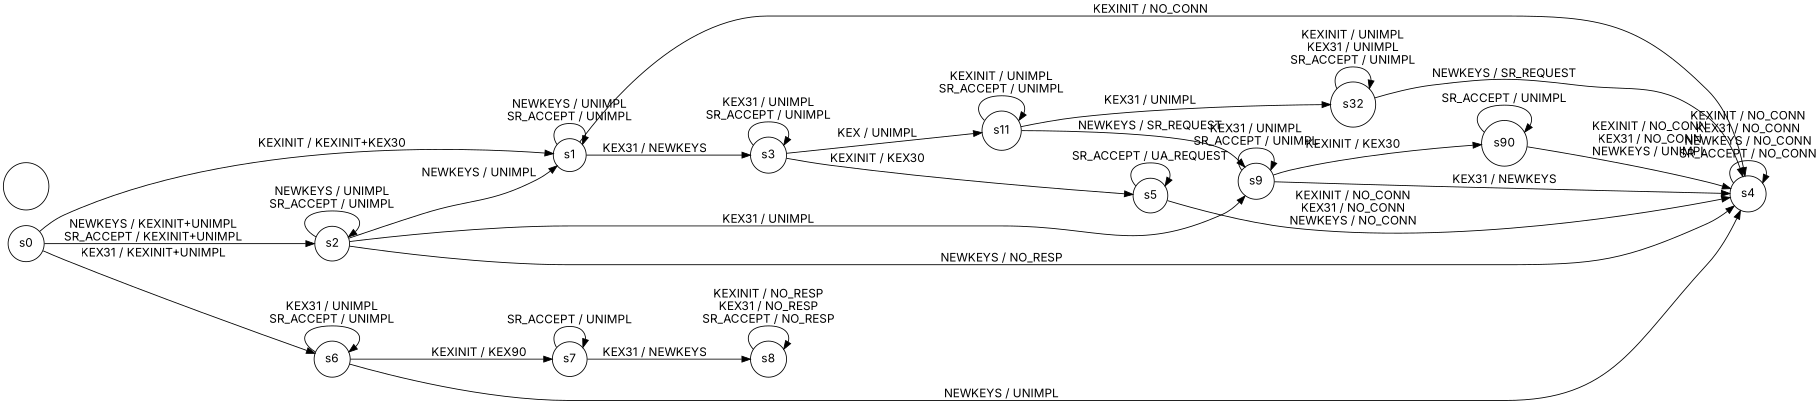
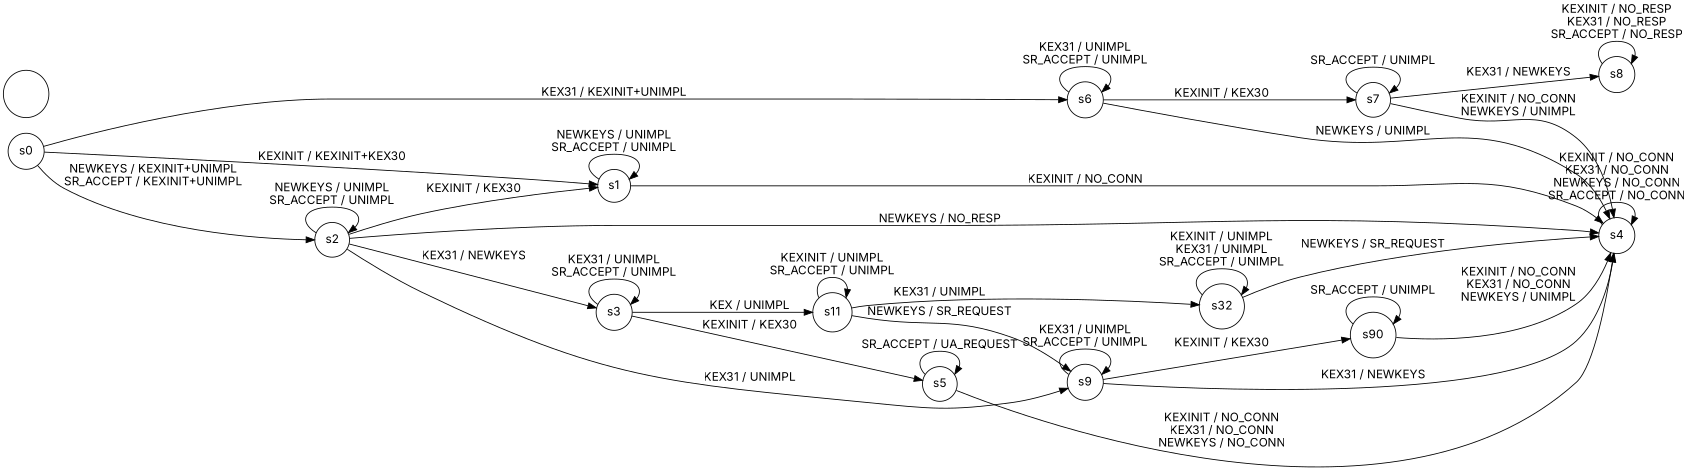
edge "s7" -> "s4": added, label "KEXINIT / NO_CONN NEWKEYS / UNIMPL"
edge "s1" -> "s3": now "s2" -> "s3"
edge "s2" -> "s1": label "NEWKEYS / UNIMPL" -> "KEXINIT / KEX30"
edge "s6" -> "s7": label "KEXINIT / KEX90" -> "KEXINIT / KEX30"
